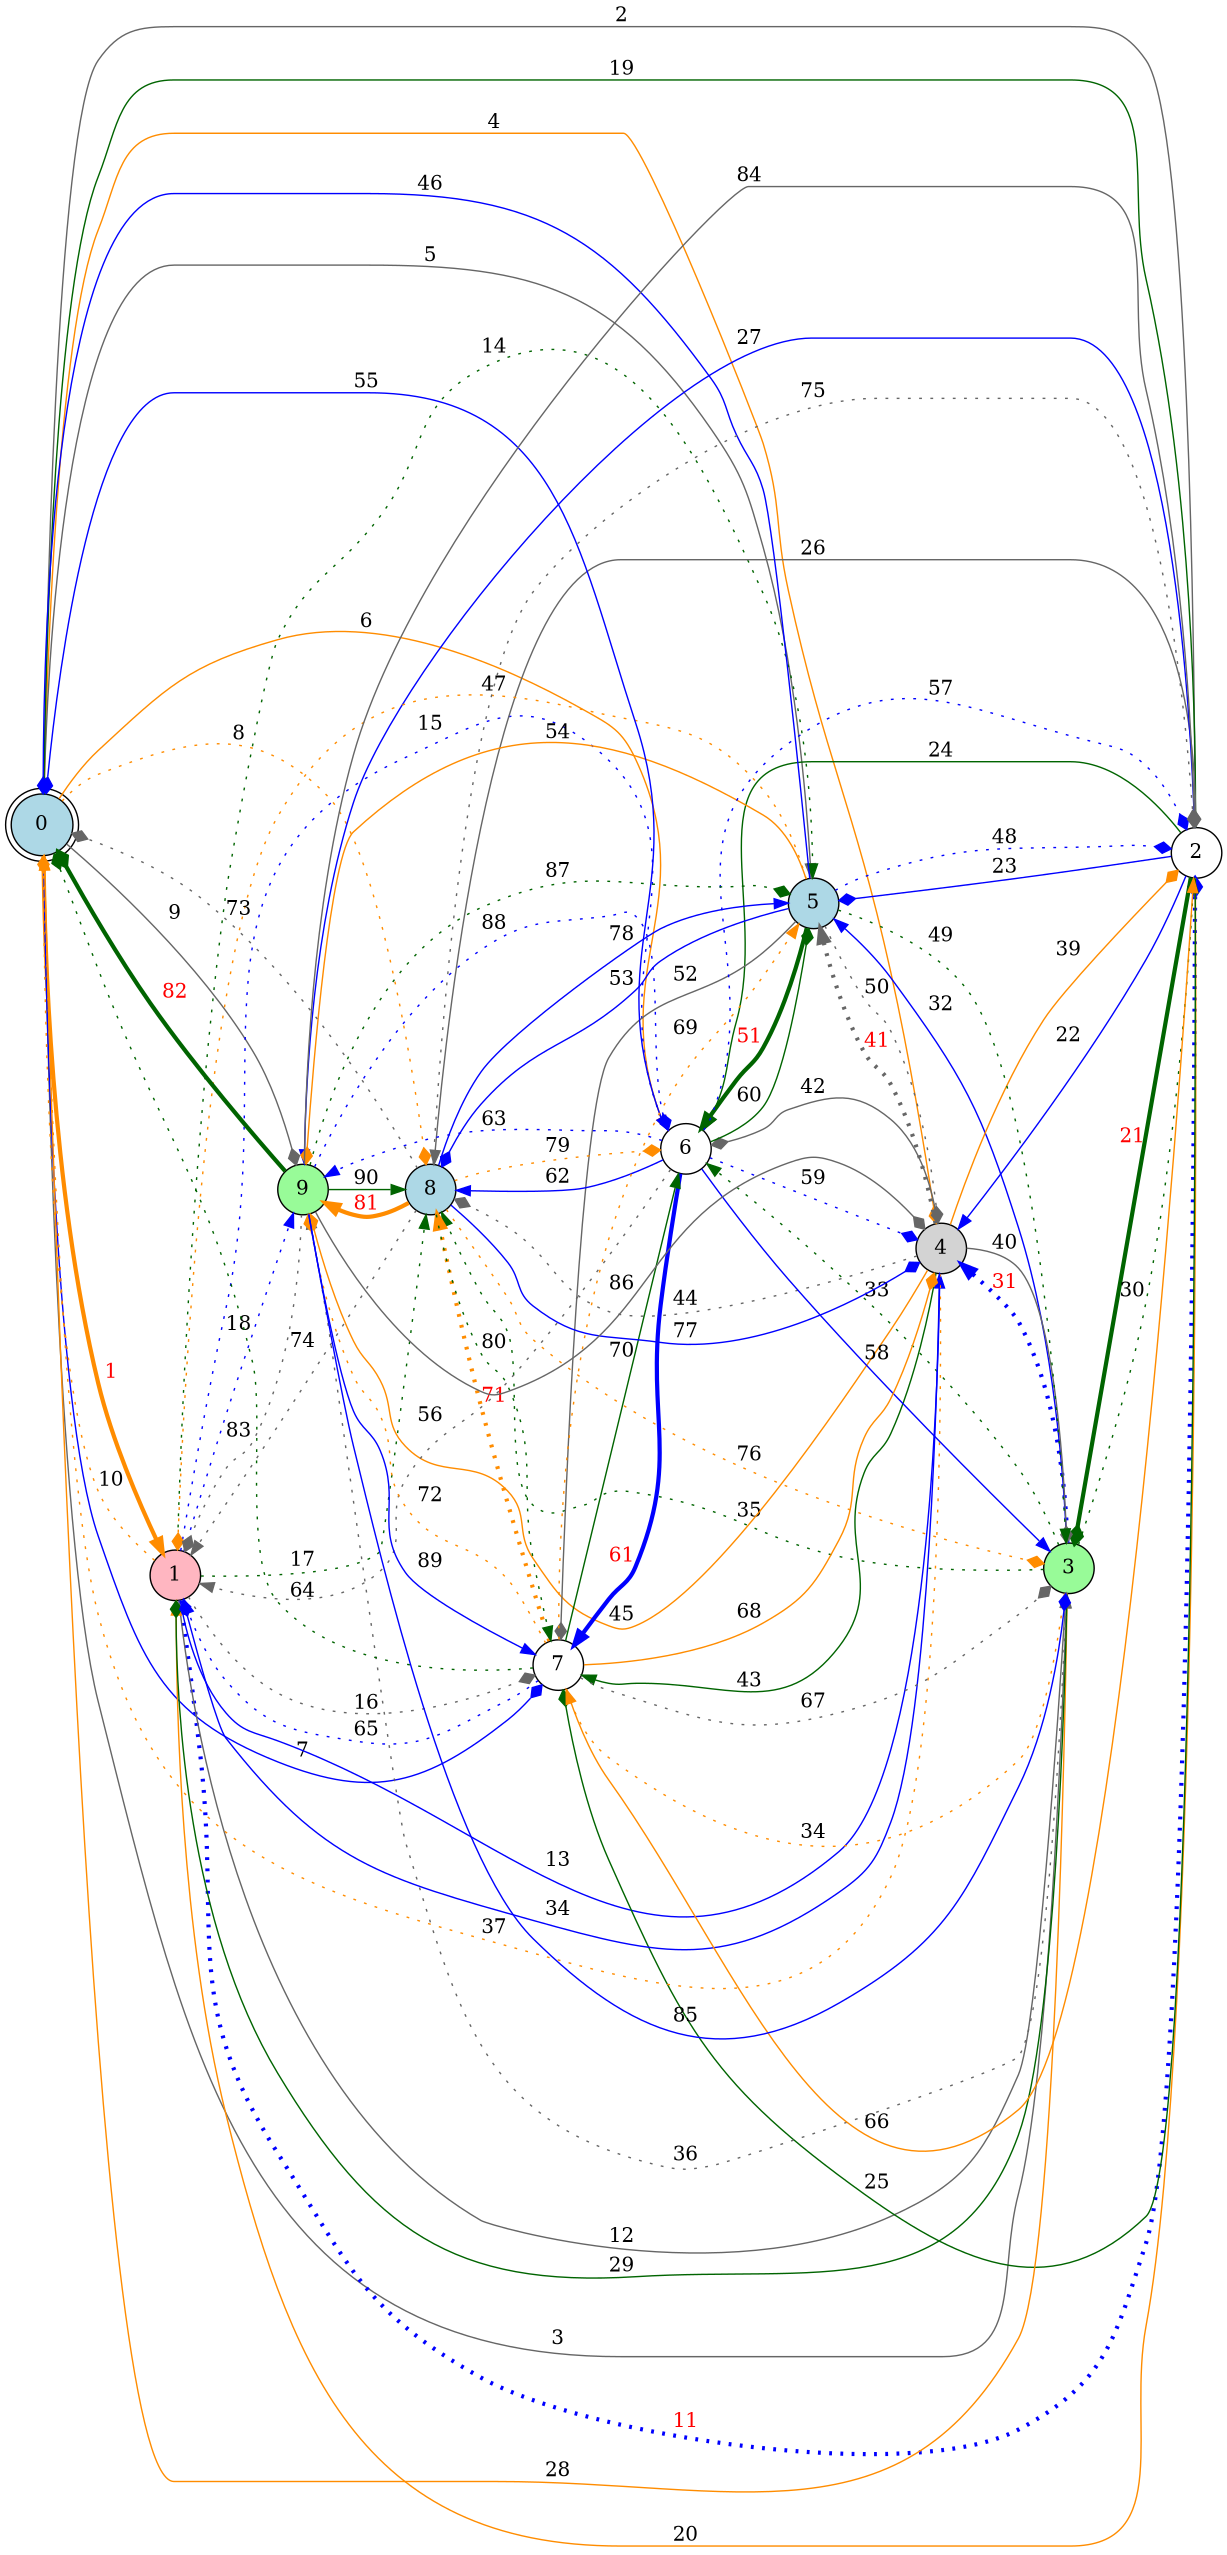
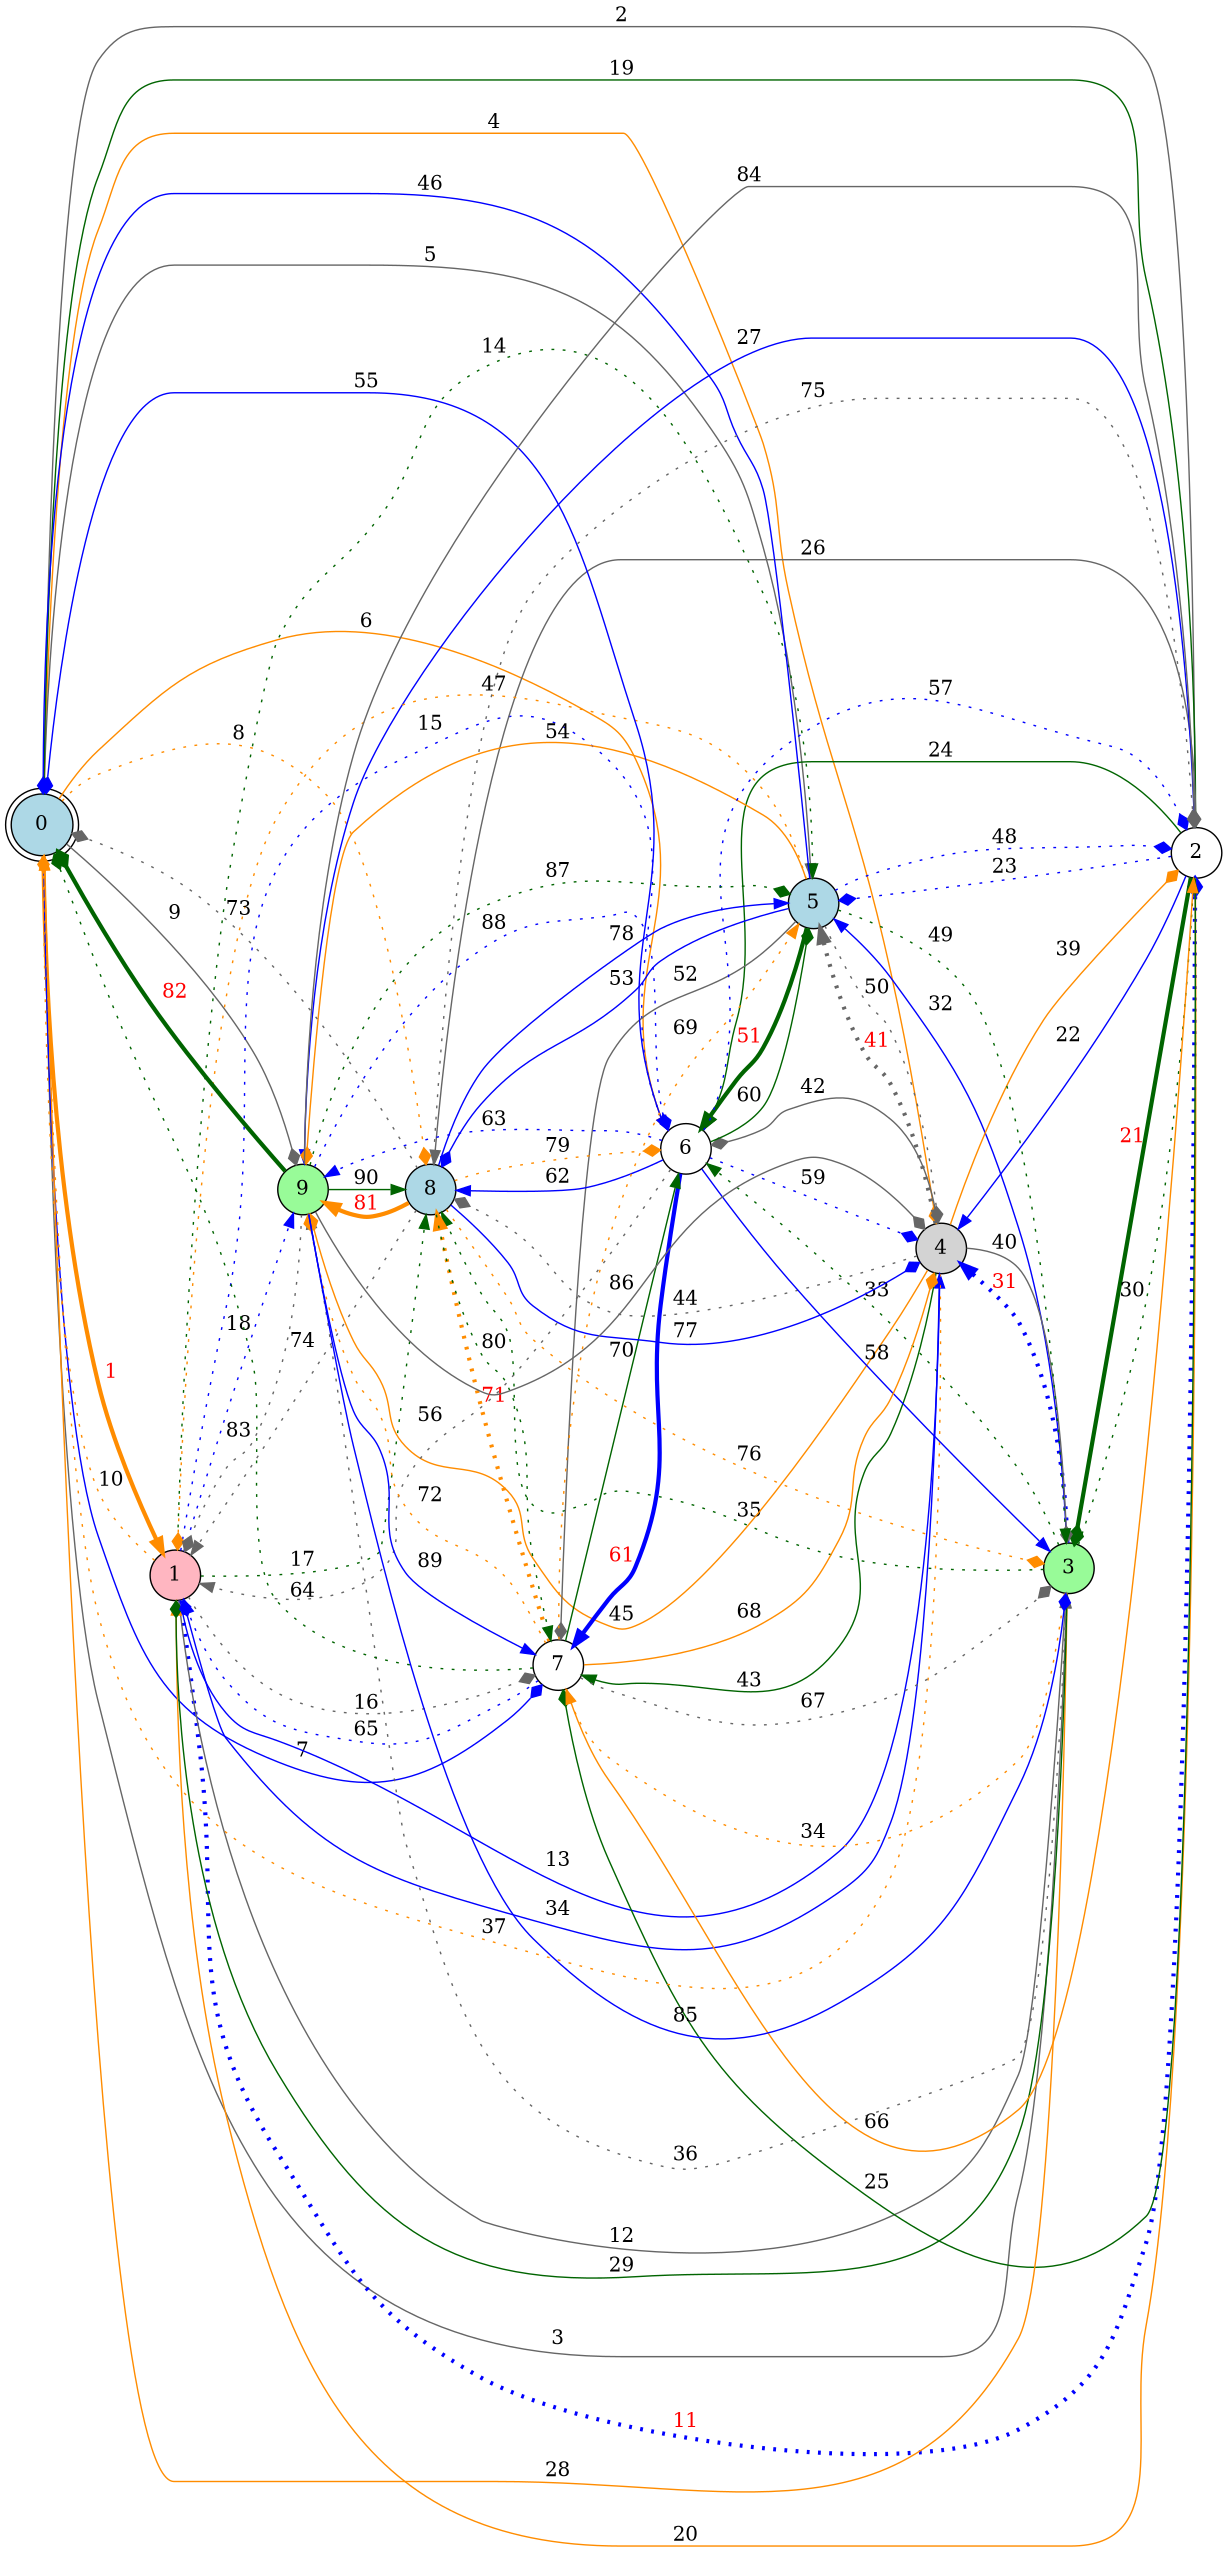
edge "2" -> "5": style solid -> dotted
